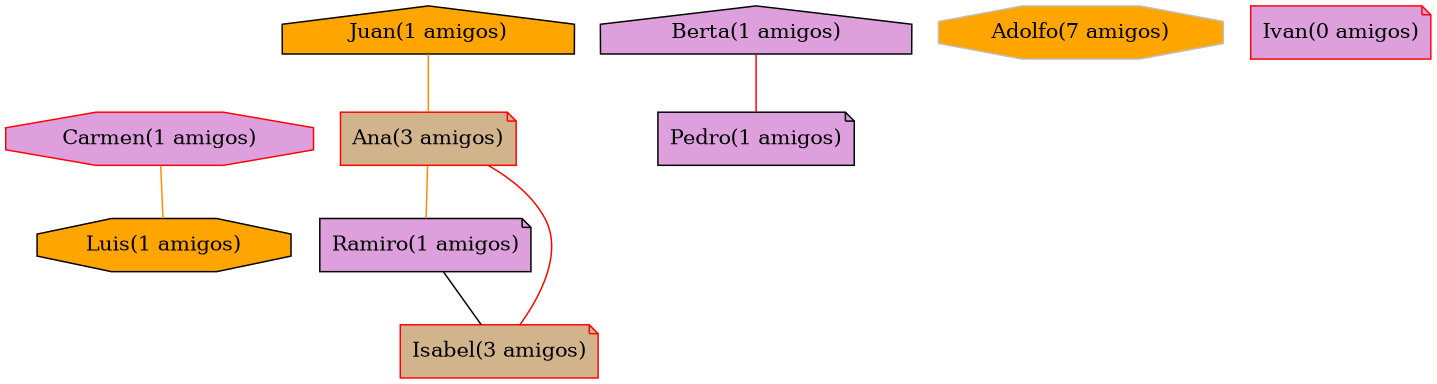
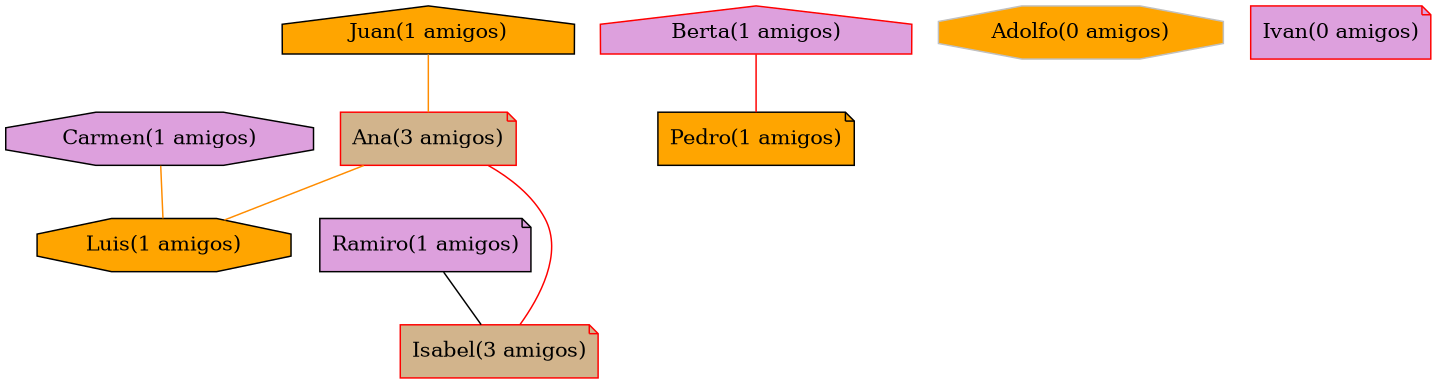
node "Berta(1 amigos)": color black -> red
node "Adolfo(7 amigos)": label "Adolfo(7 amigos)" -> "Adolfo(0 amigos)"
node "Carmen(1 amigos)": color red -> black
node "Pedro(1 amigos)": fillcolor plum -> orange
edge "Ana(3 amigos)" -- "Ramiro(1 amigos)": now "Ana(3 amigos)" -- "Luis(1 amigos)"
